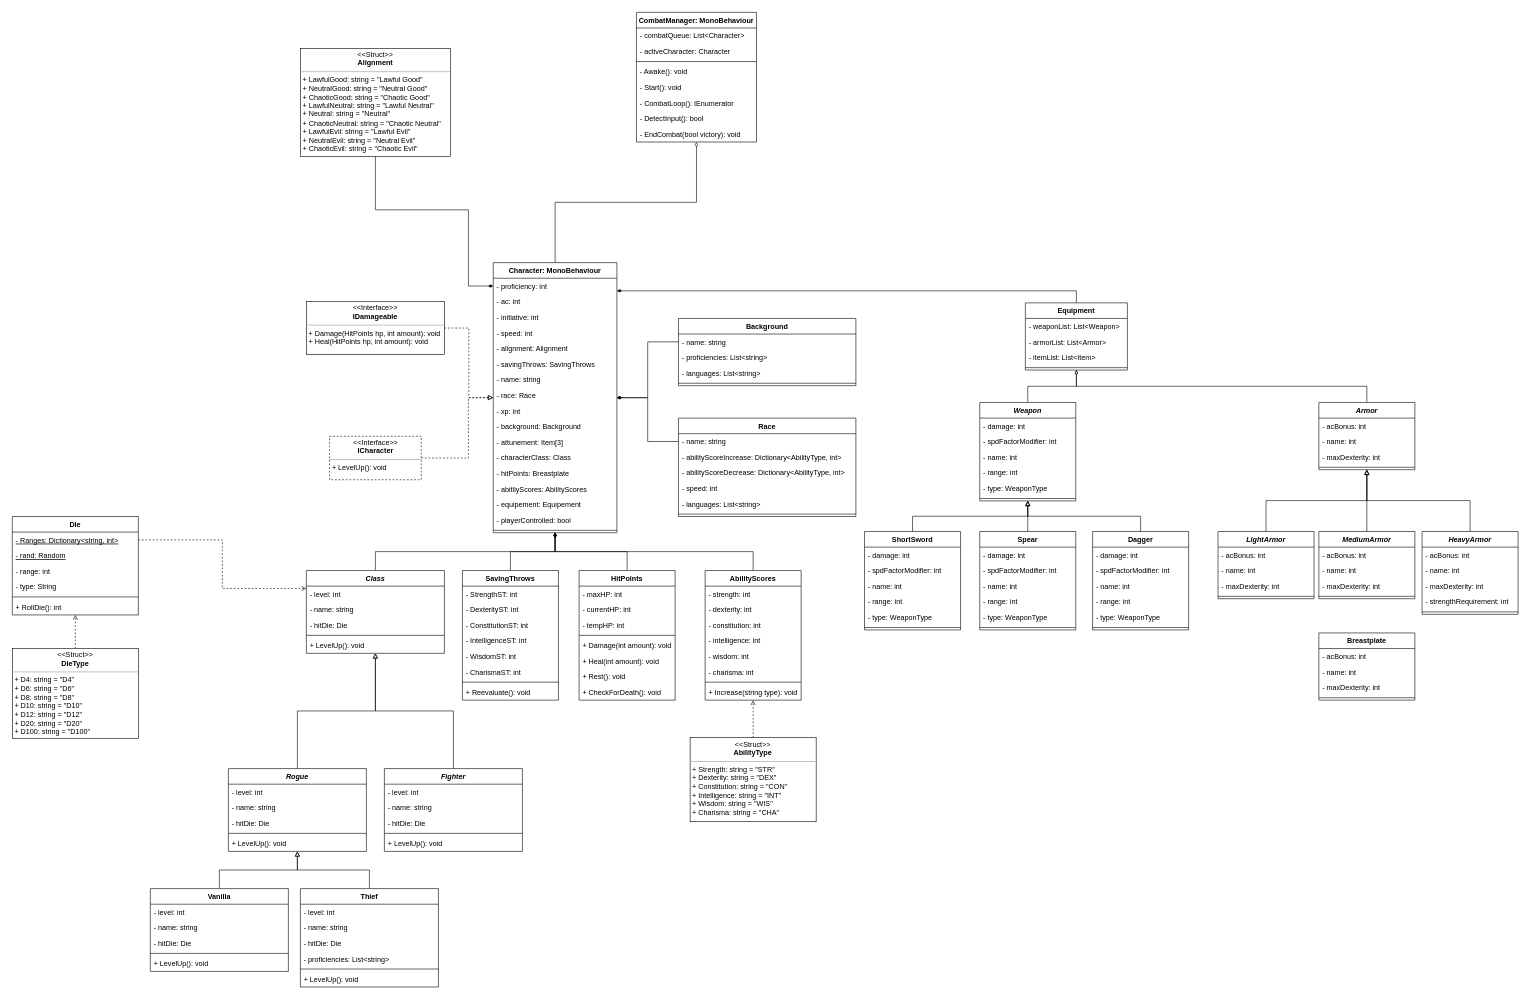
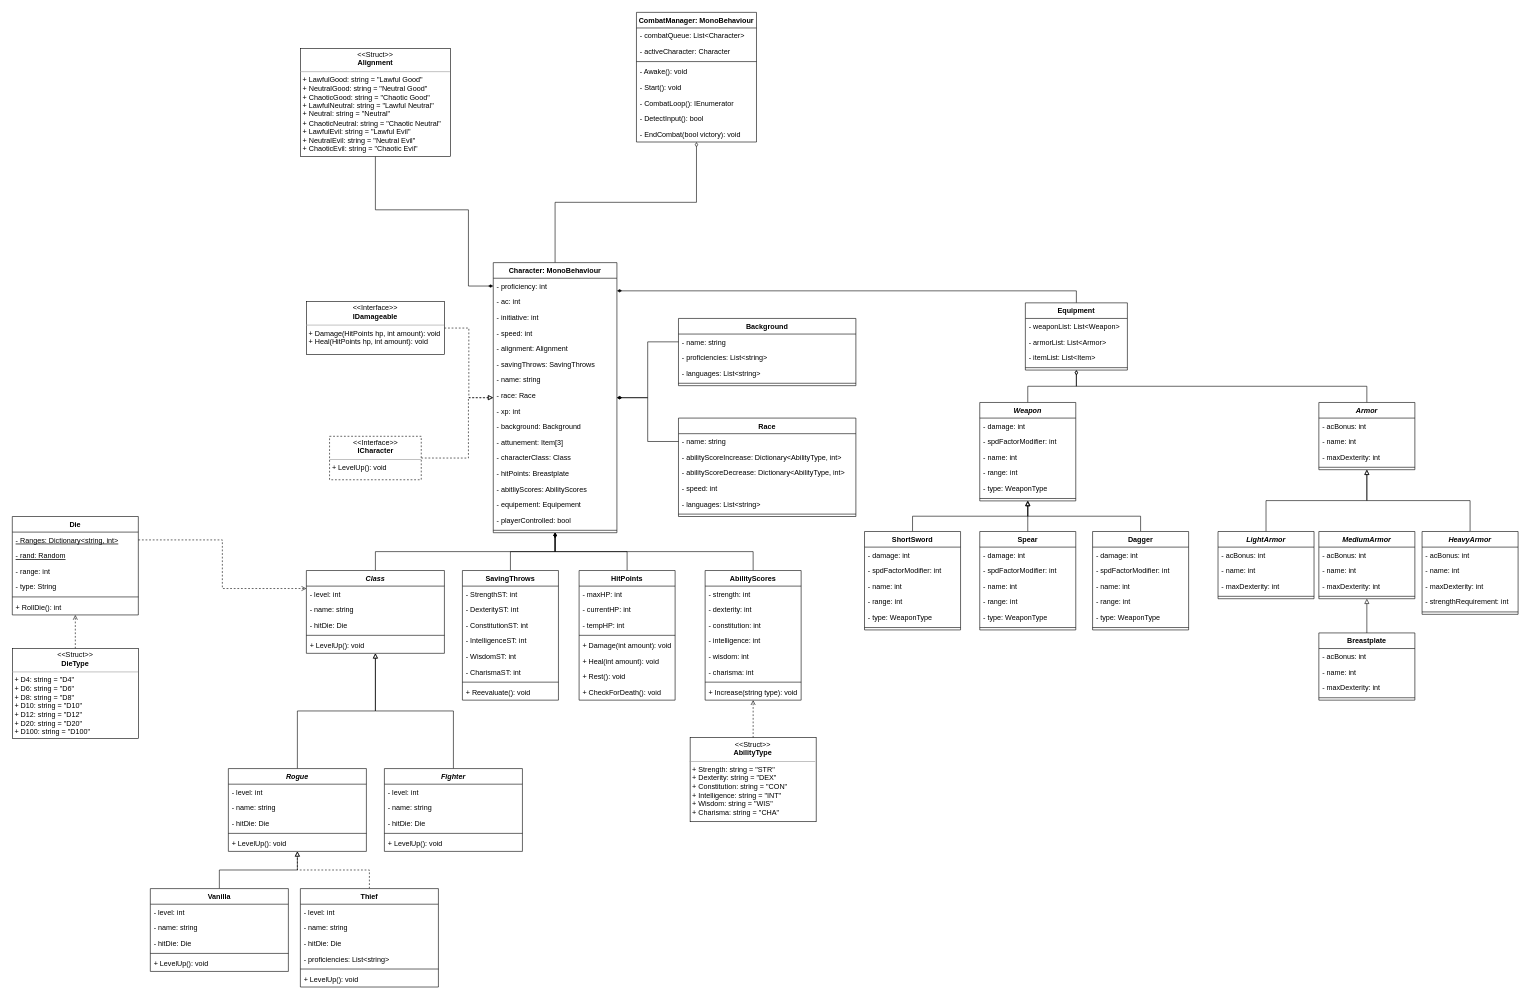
edge "MediumArmor" -> "Armor": removed
edge "Breastplate" -> "MediumArmor": added
edge "Thief" -> "Rogue": style solid -> dashed
